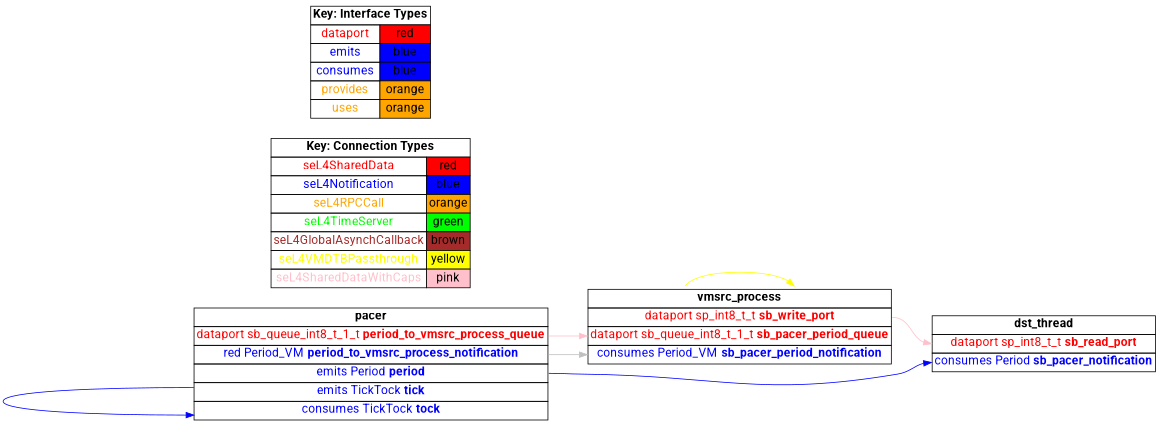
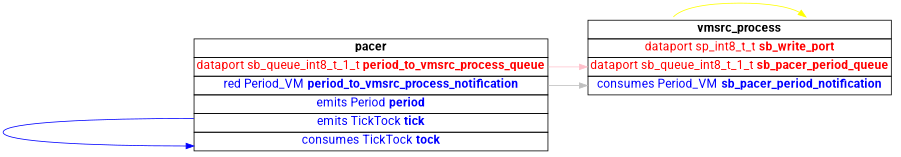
node "Key: Interface Types": removed
node "Key: Connection Types": removed
node "dst_thread": removed
